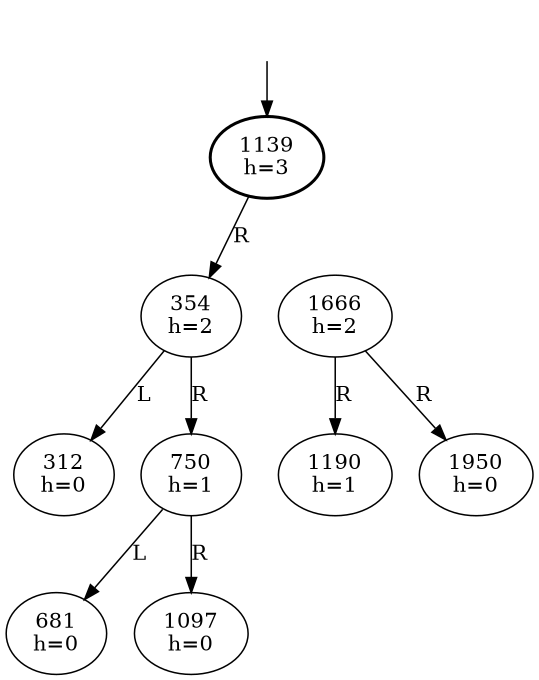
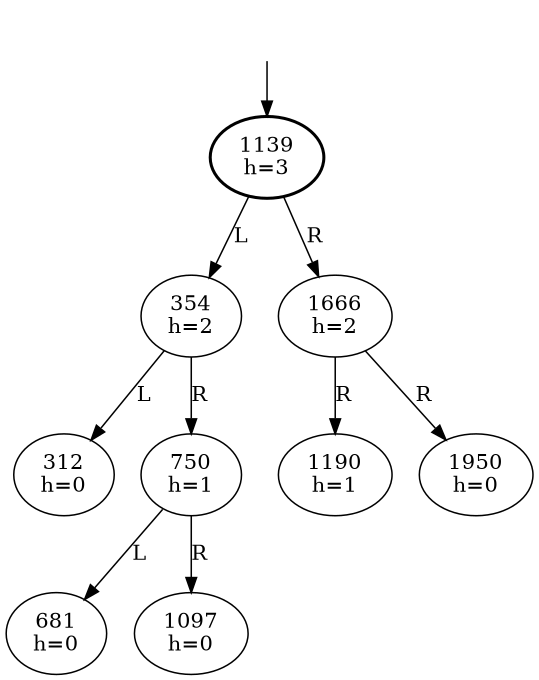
edge "1139 h=3" -> "1666 h=2": added, label "R"
edge "1139 h=3" -> "354 h=2": label "R" -> "L"
